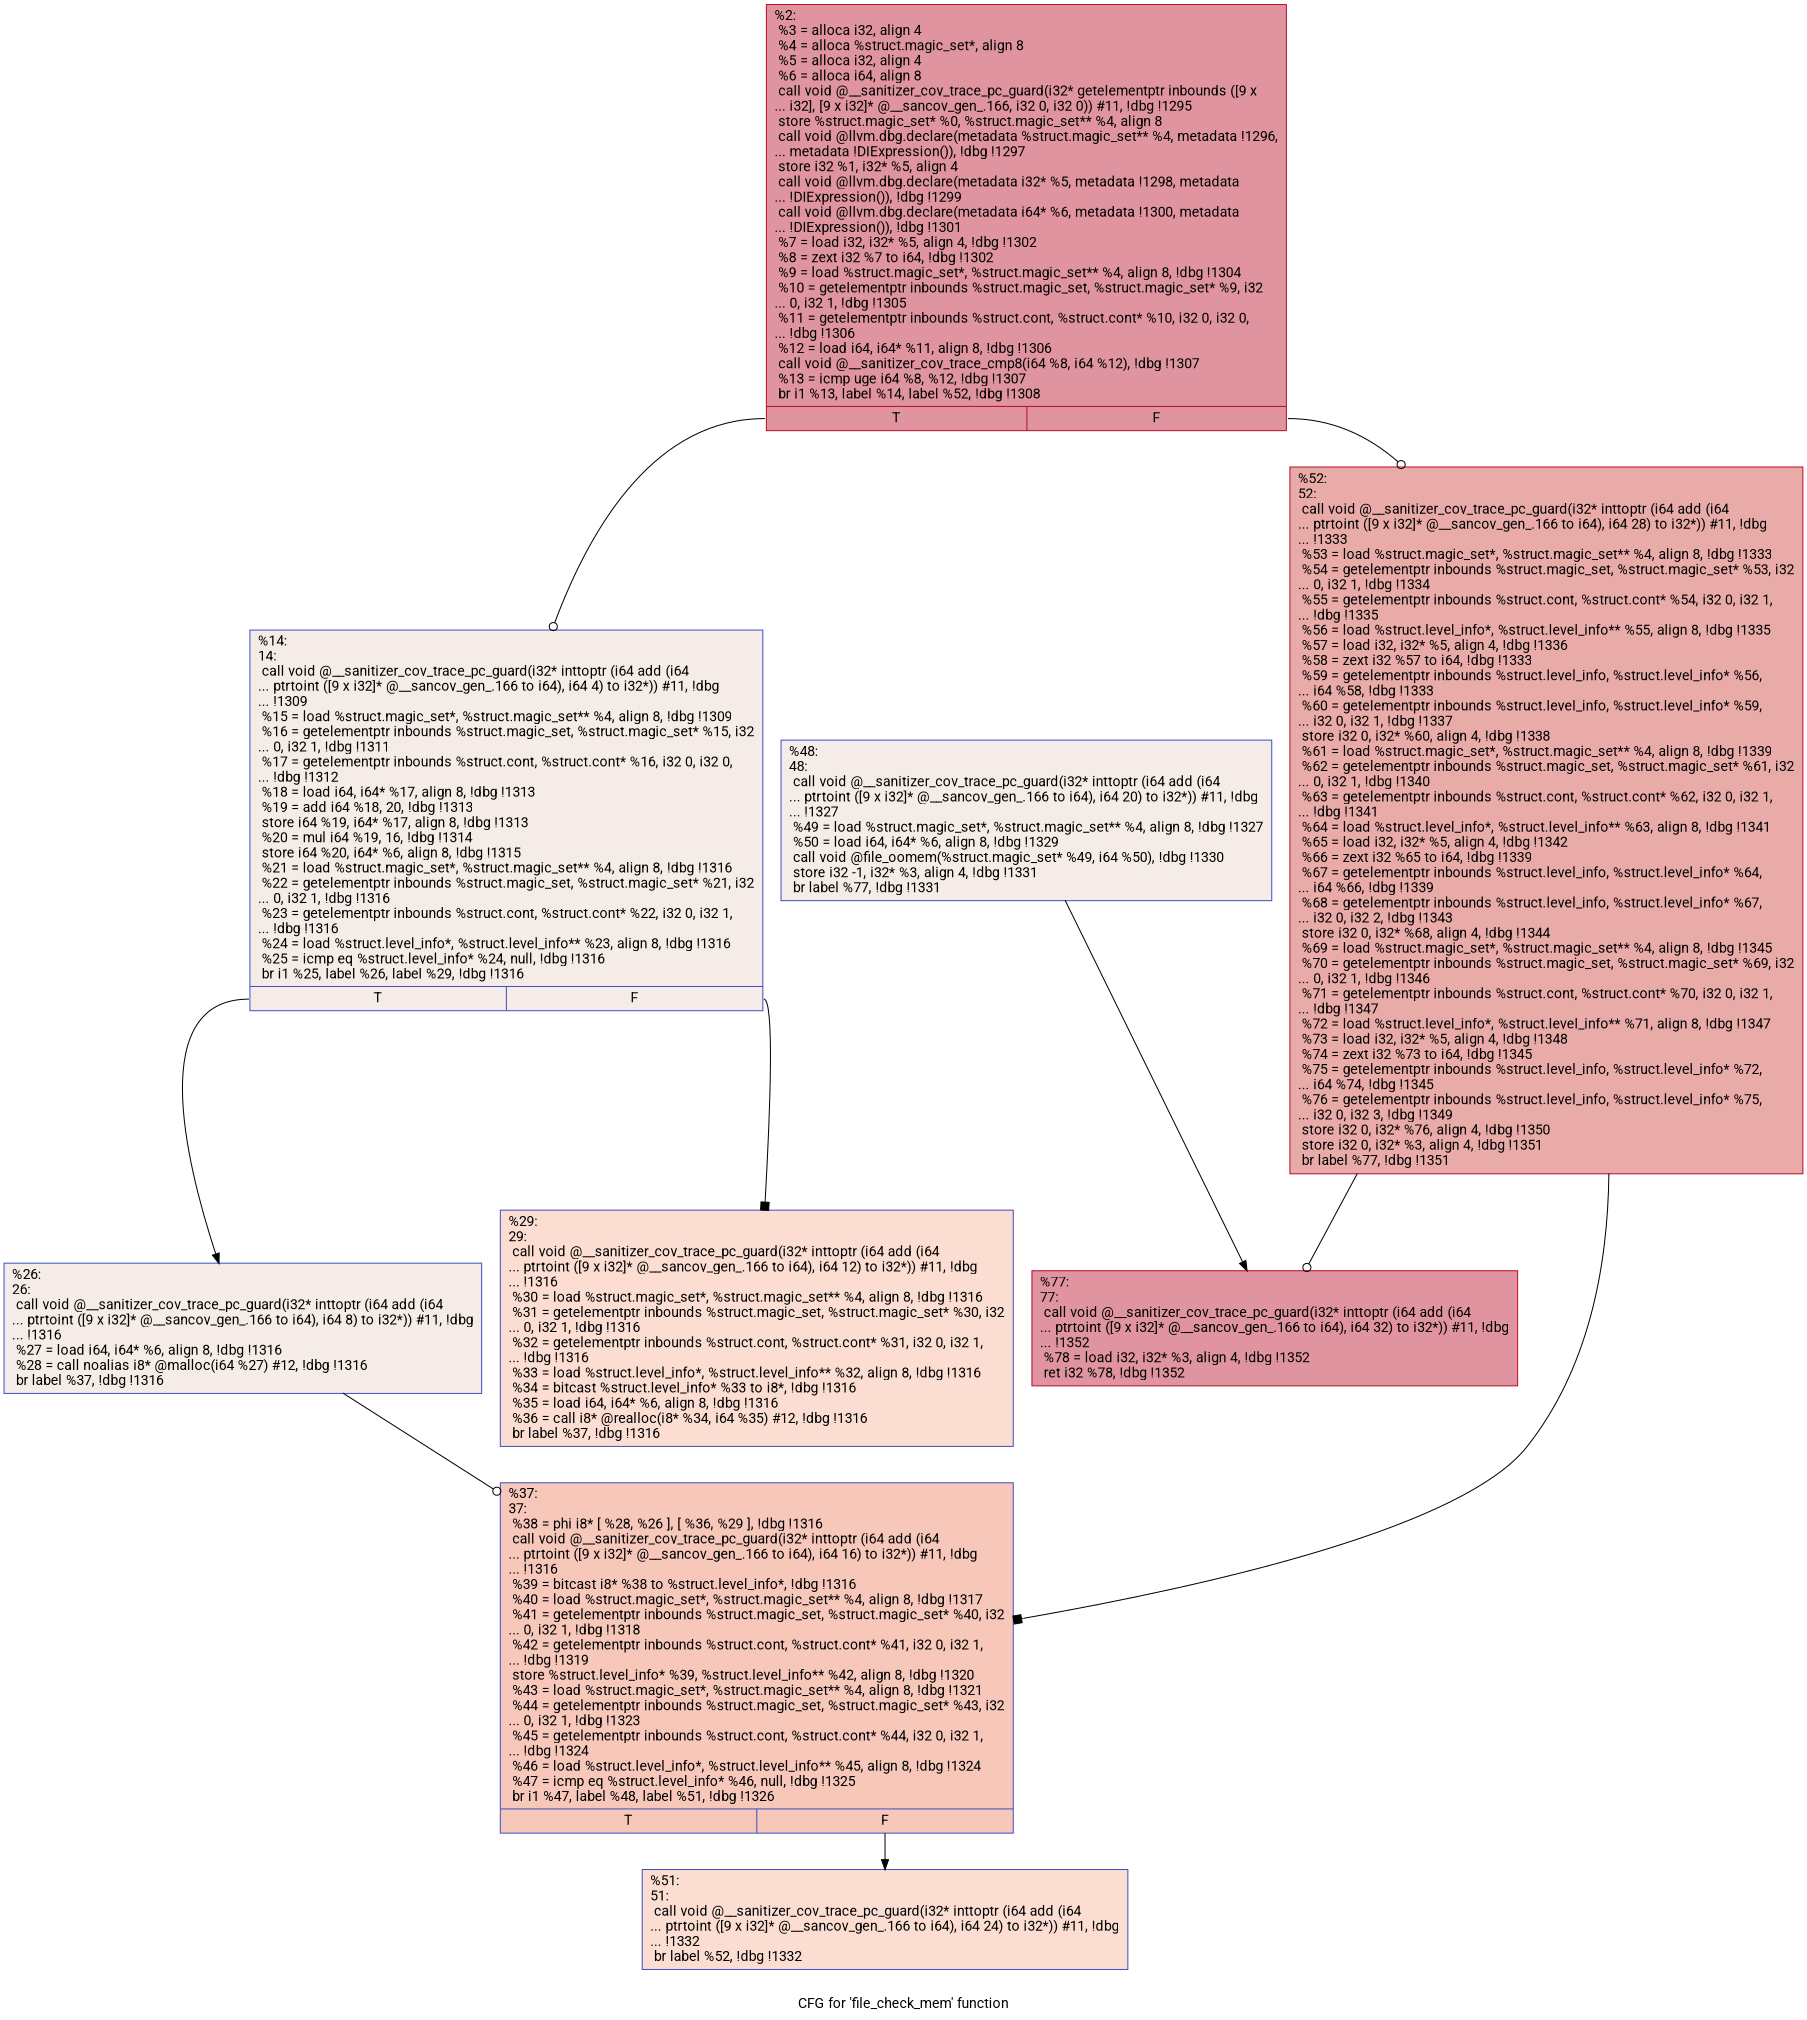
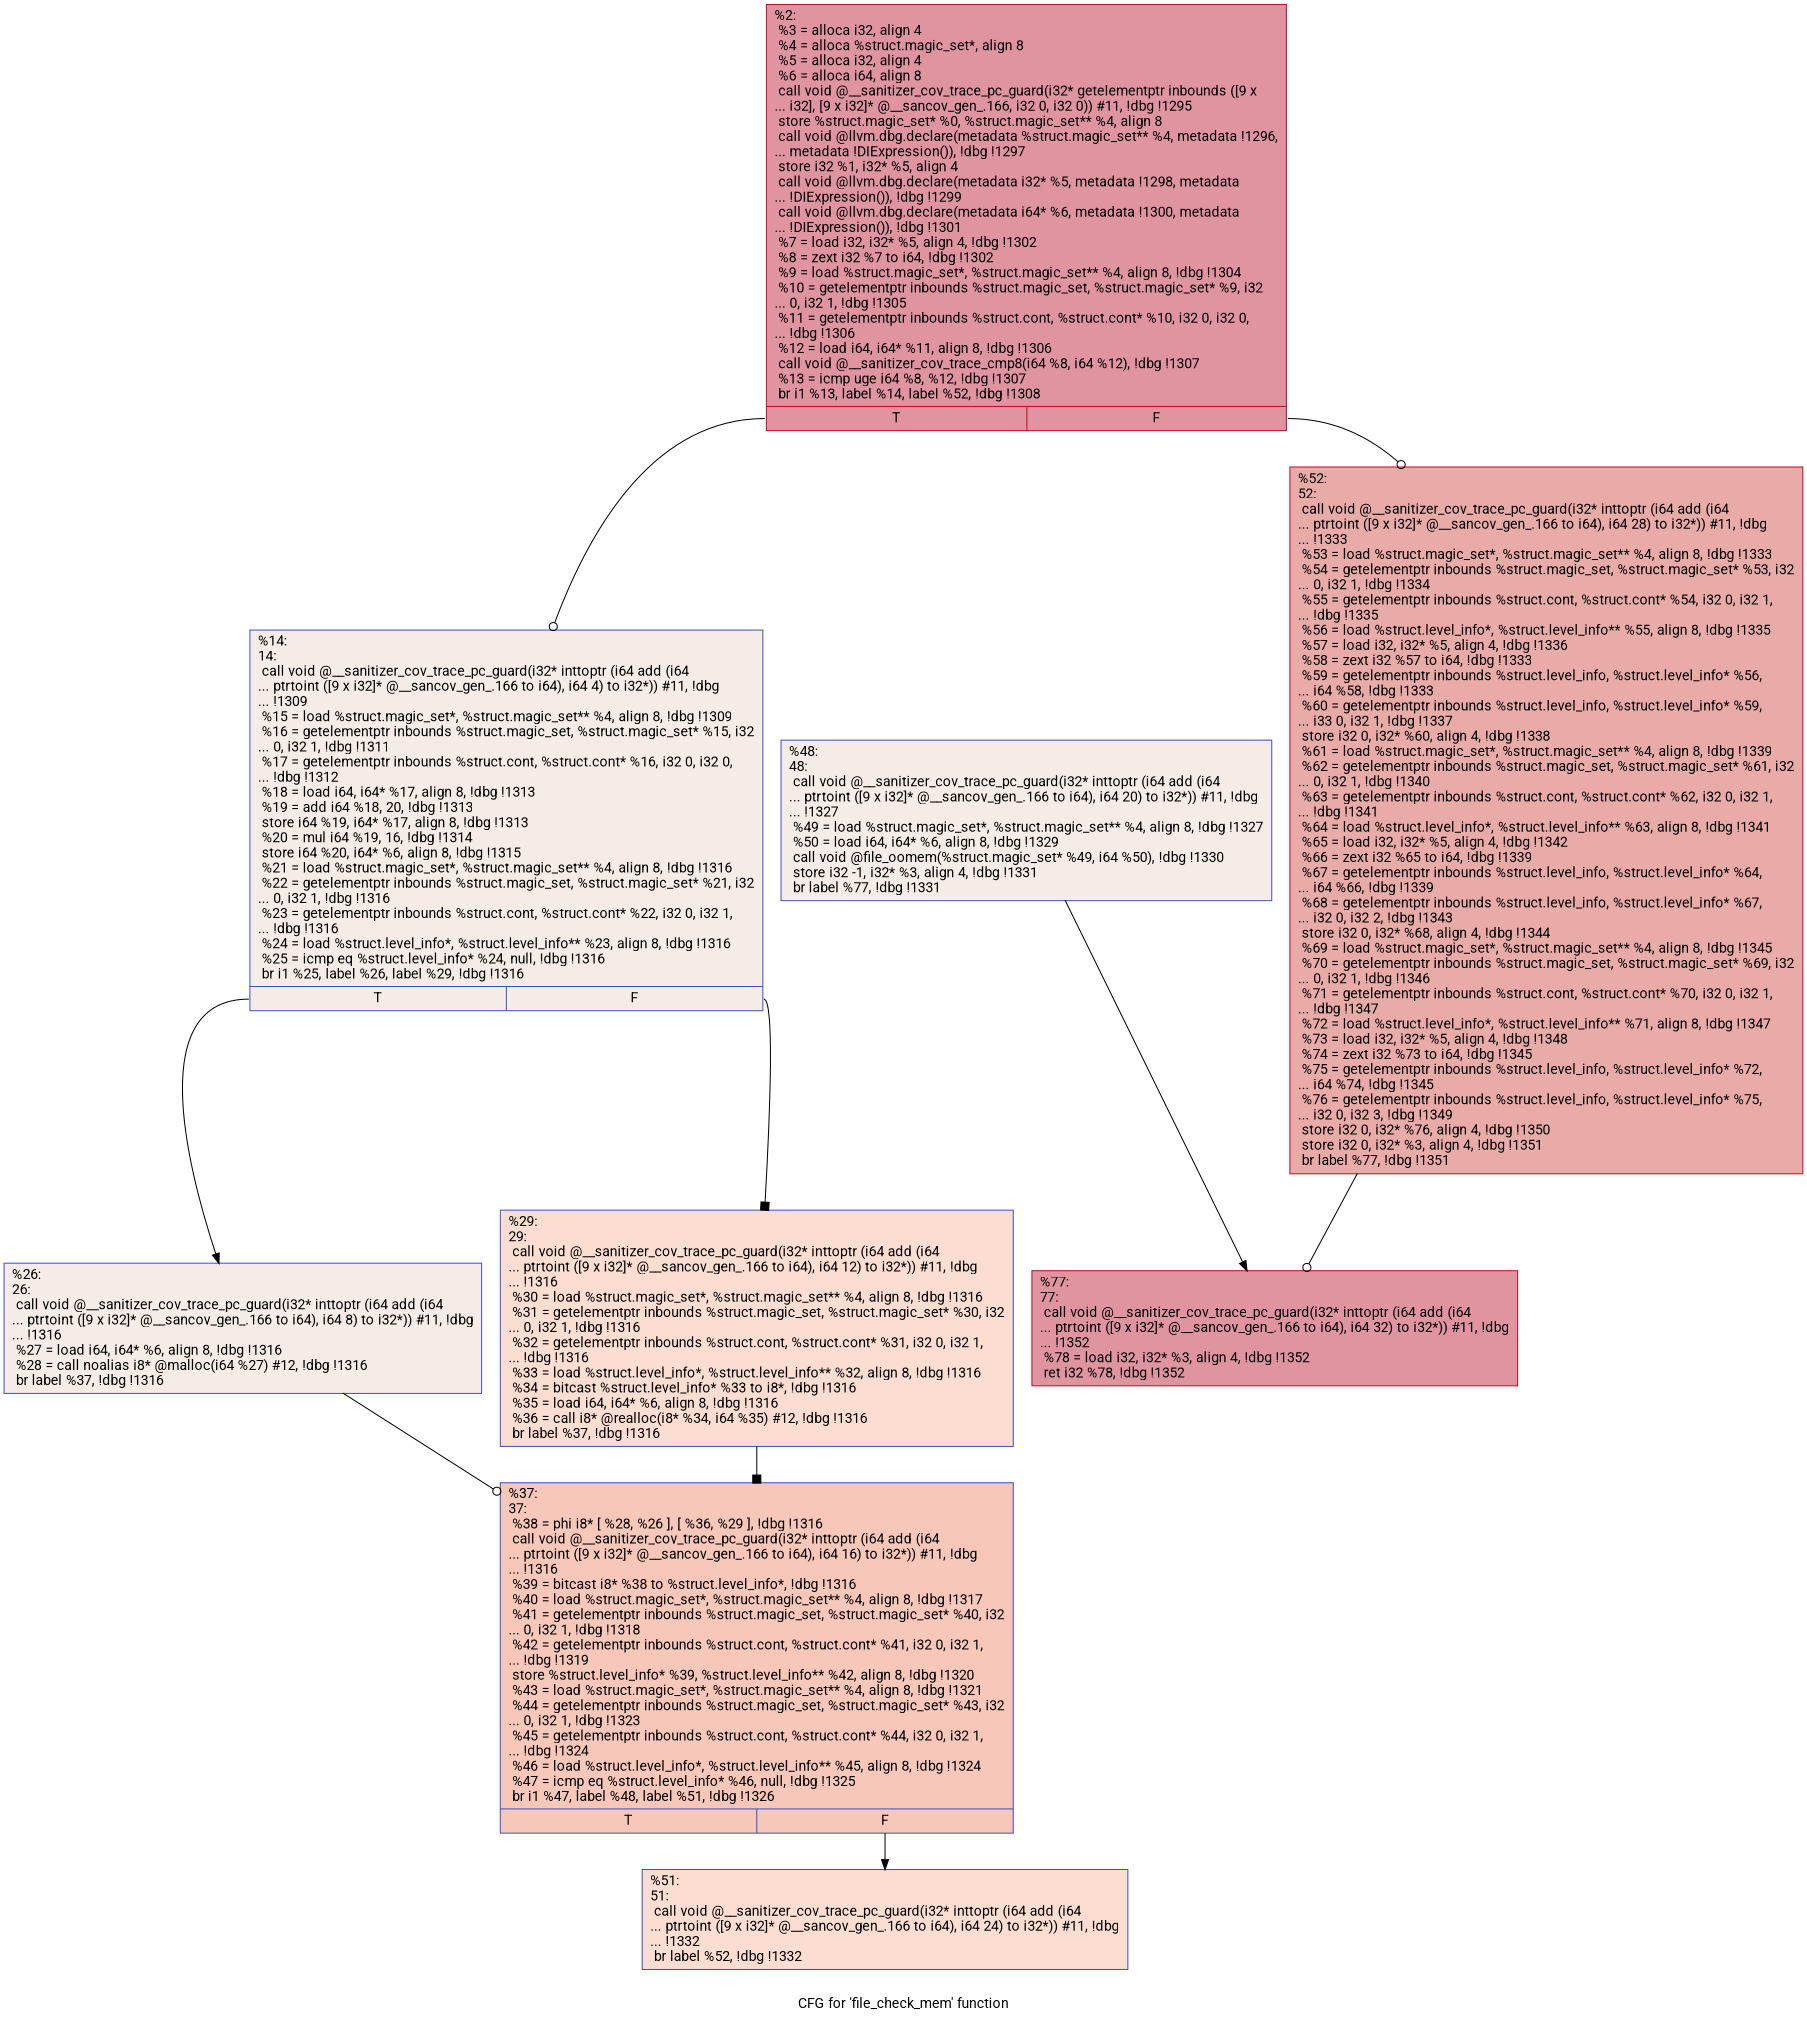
node "%52:": text "... i32 0, i32 1, !dbg !1337" -> "... i33 0, i32 1, !dbg !1337"
edge "%52:" -> "%37:": now "%29:" -> "%37:"
